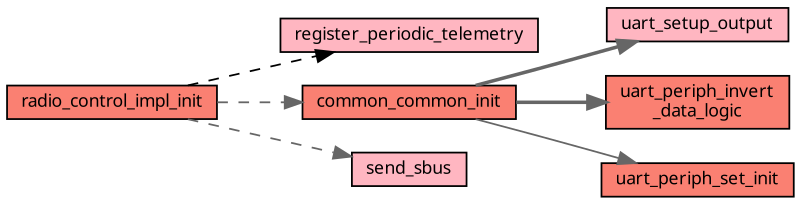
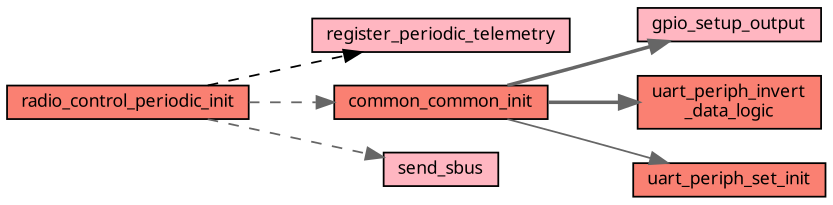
node "uart_setup_output": label "uart_setup_output" -> "gpio_setup_output"
node "radio_control_impl_init": label "radio_control_impl_init" -> "radio_control_periodic_init"
